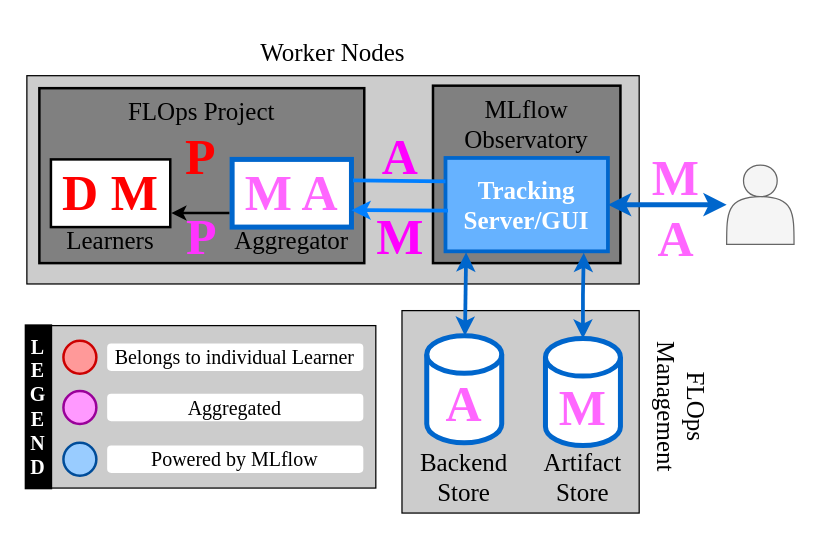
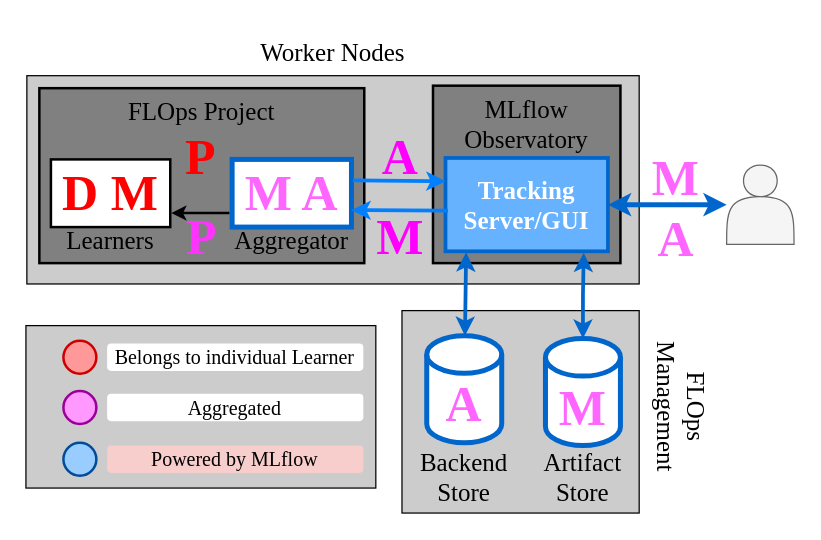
edge "M A" -- "Tracking Server/GUI": arrowhead none -> classic
node "L E G E N D": removed
node "Powered by MLflow": fillcolor #ffffff -> #f8cecc
